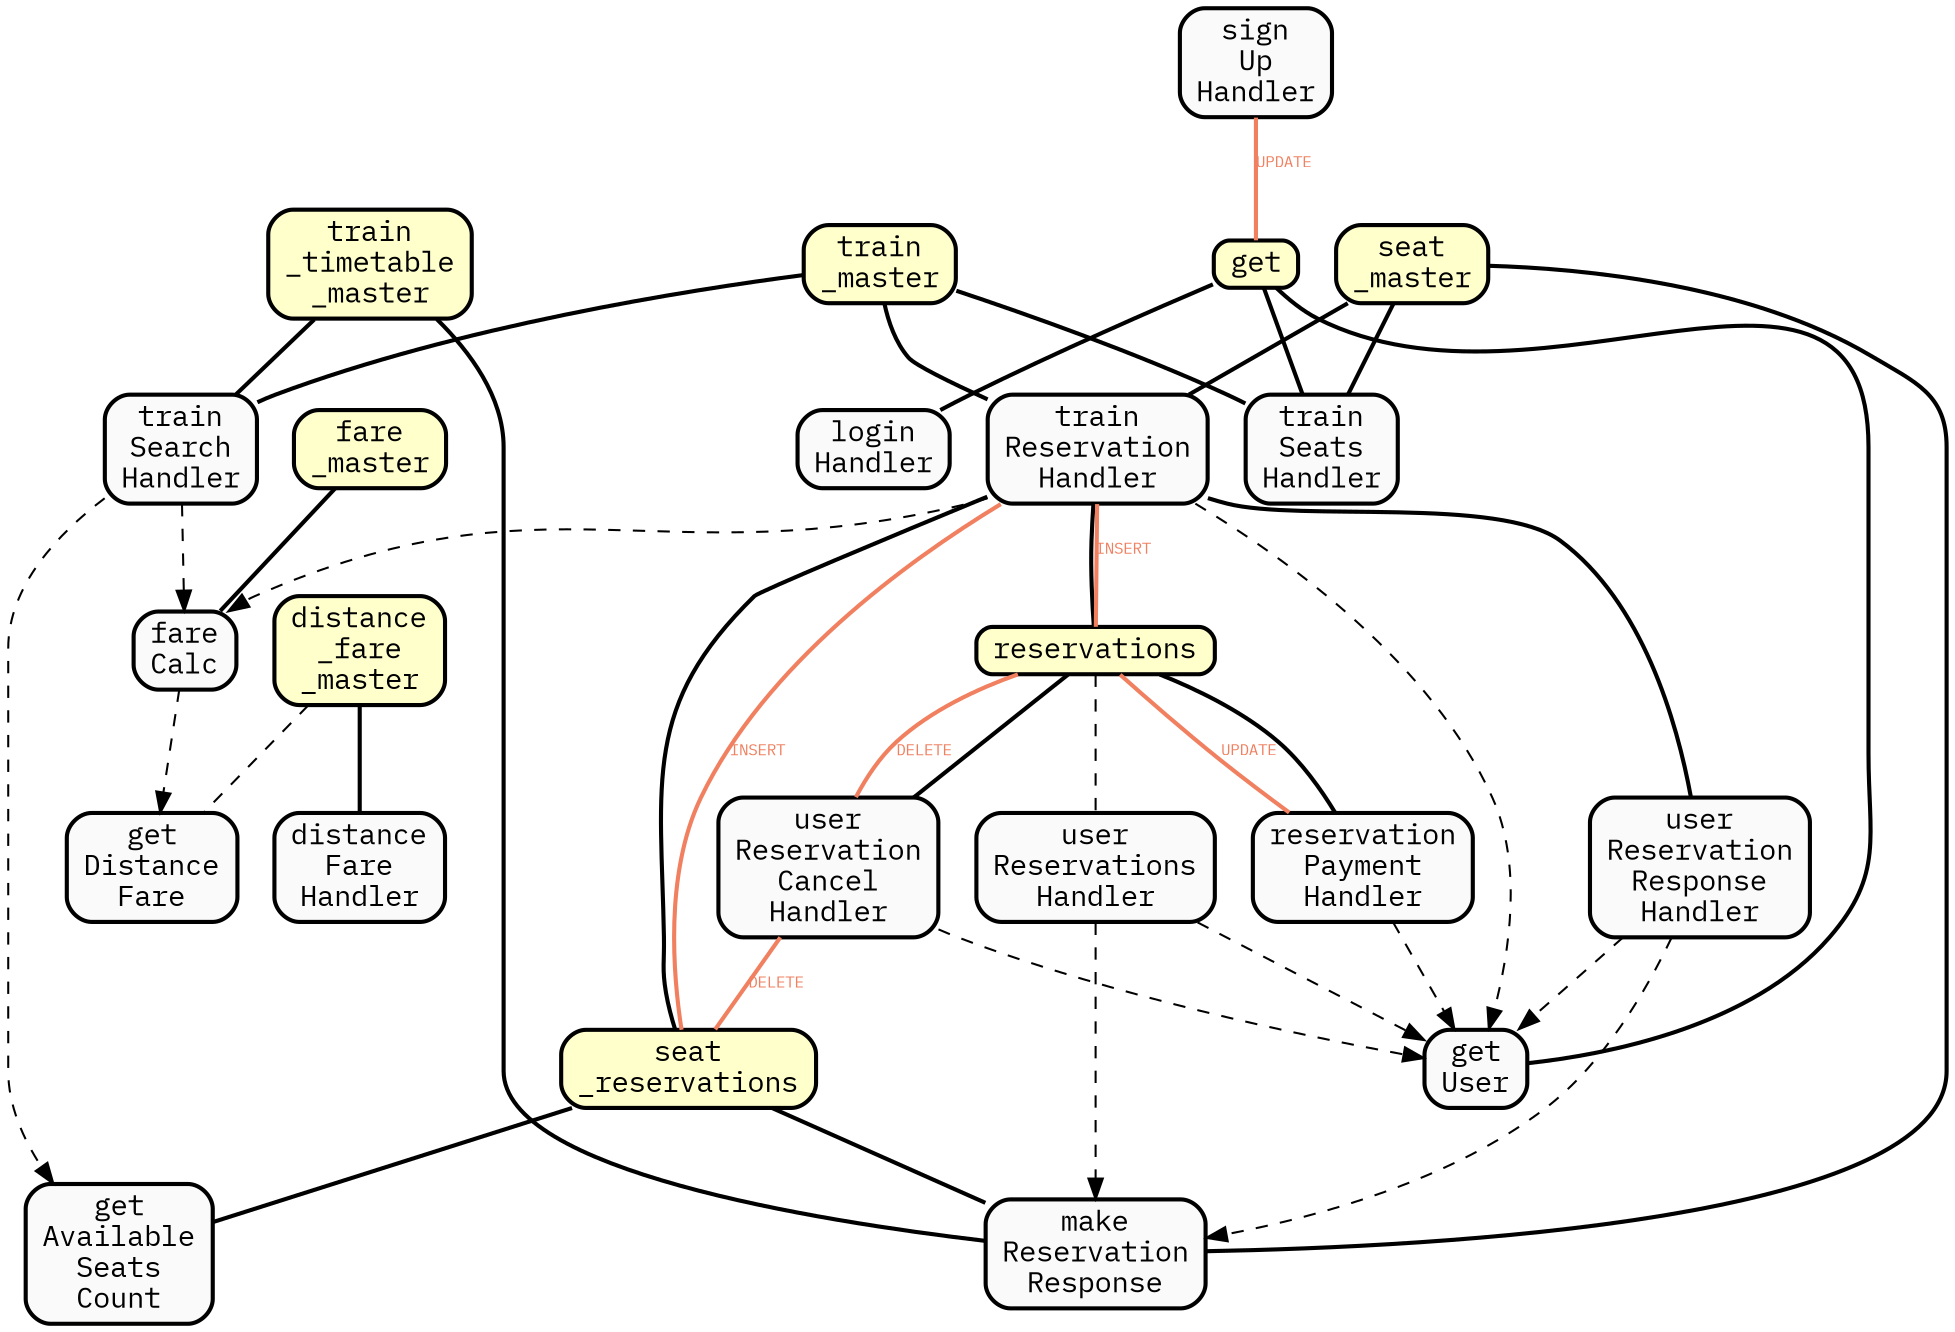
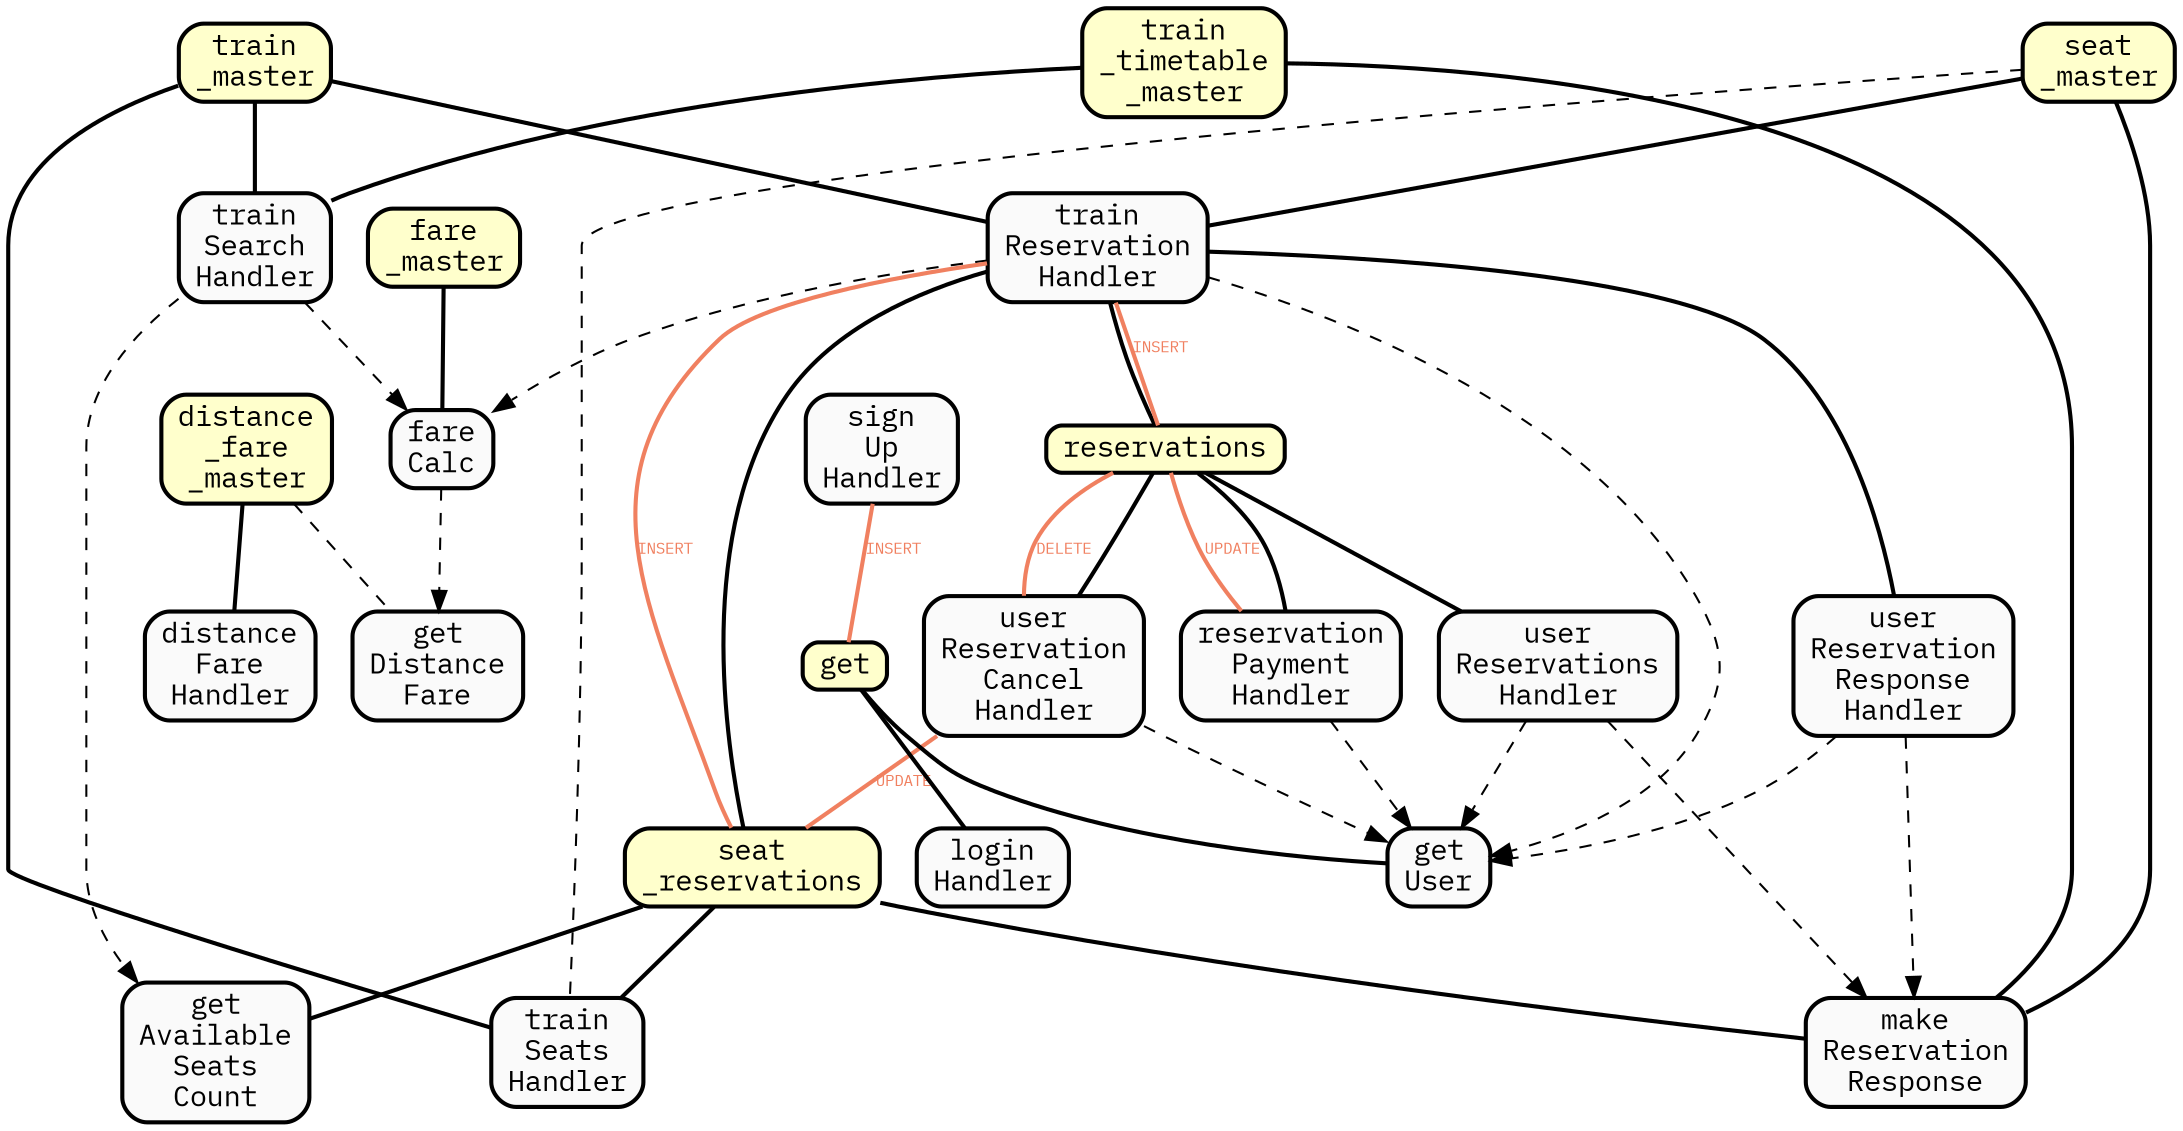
edge "sign Up Handler" -- "get": label "UPDATE" -> "INSERT"
edge "get" -- "train Seats Handler": now "seat _reservations" -- "train Seats Handler"
edge "seat _master" -- "train Seats Handler": style bold -> dashed
edge "reservations" -- "user Reservations Handler": style dashed -> bold
edge "user Reservation Cancel Handler" -- "seat _reservations": label "DELETE" -> "UPDATE"
